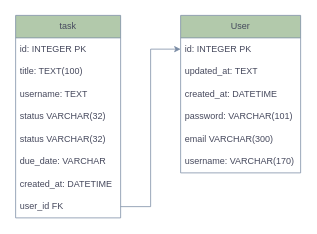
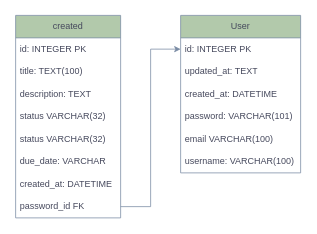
node "task": label "task" -> "created"
node "username: TEXT": label "username: TEXT" -> "description: TEXT"
node "email VARCHAR(300)": label "email VARCHAR(300)" -> "email VARCHAR(100)"
node "username: VARCHAR(170)": label "username: VARCHAR(170)" -> "username: VARCHAR(100)"
node "user_id FK": label "user_id FK" -> "password_id FK"
